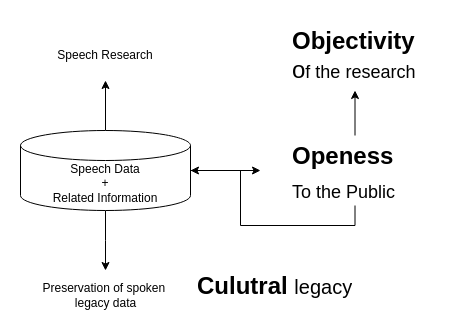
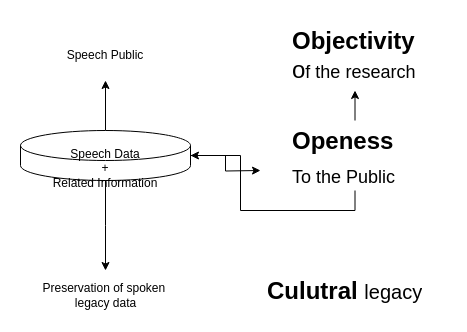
node "Speech Research": label "Speech Research" -> "Speech Public"
node "Speech Data + Related Information": size 170x80 -> 170x50
node "Openess To the Public": moved (355, 171) -> (355, 156)
node "Culutral legacy": moved (286, 286) -> (356, 291)
